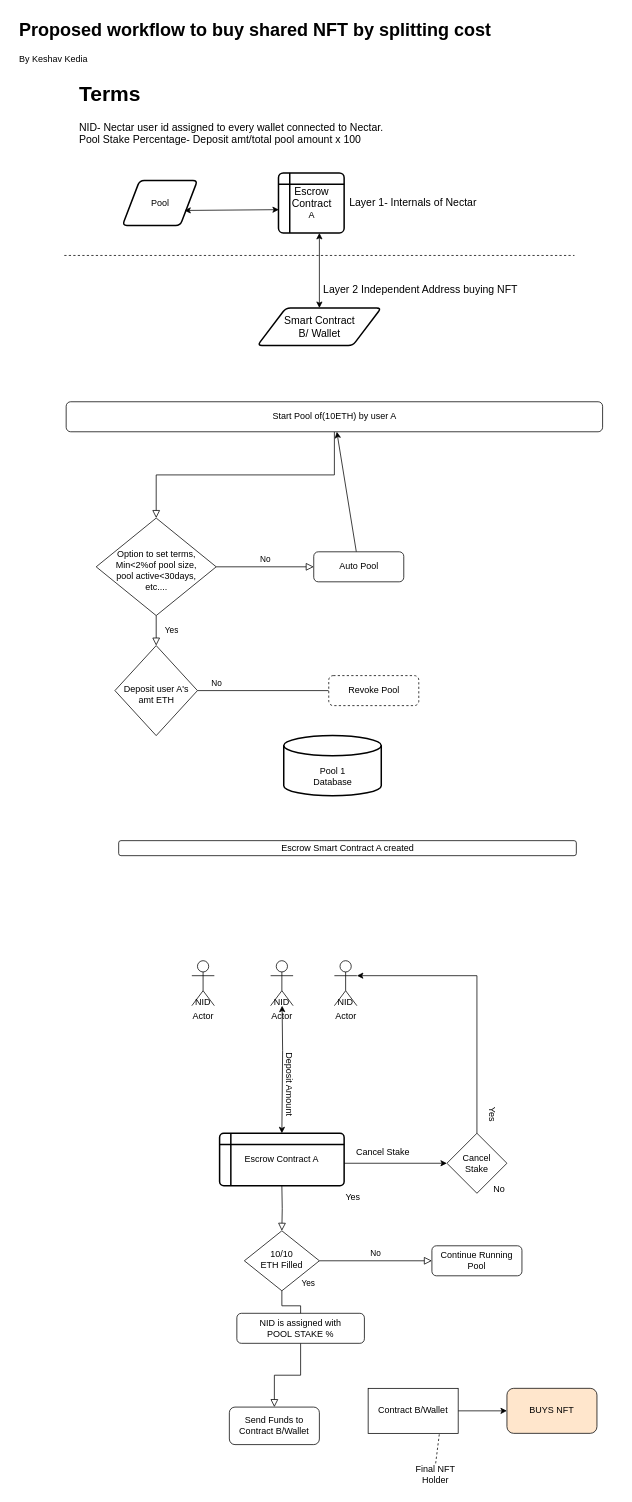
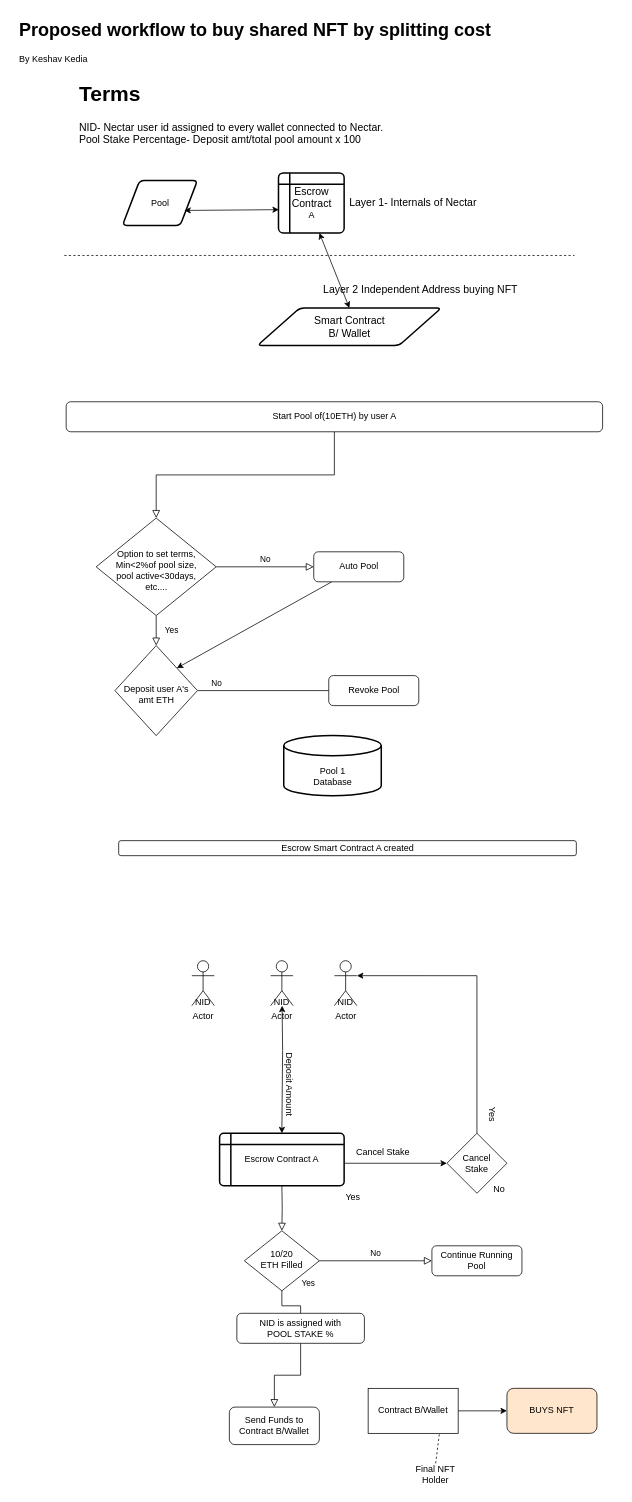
node "Smart Contract B/ Wallet": size 124x38 -> 184x38
edge "Auto Pool" -> "Start Pool of(10ETH) by user A": now "Auto Pool" -> "Deposit user A's amt ETH"
node "Revoke Pool": style dashed -> solid
node "10/10 ETH Filled": label "10/10 ETH Filled" -> "10/20 ETH Filled"
